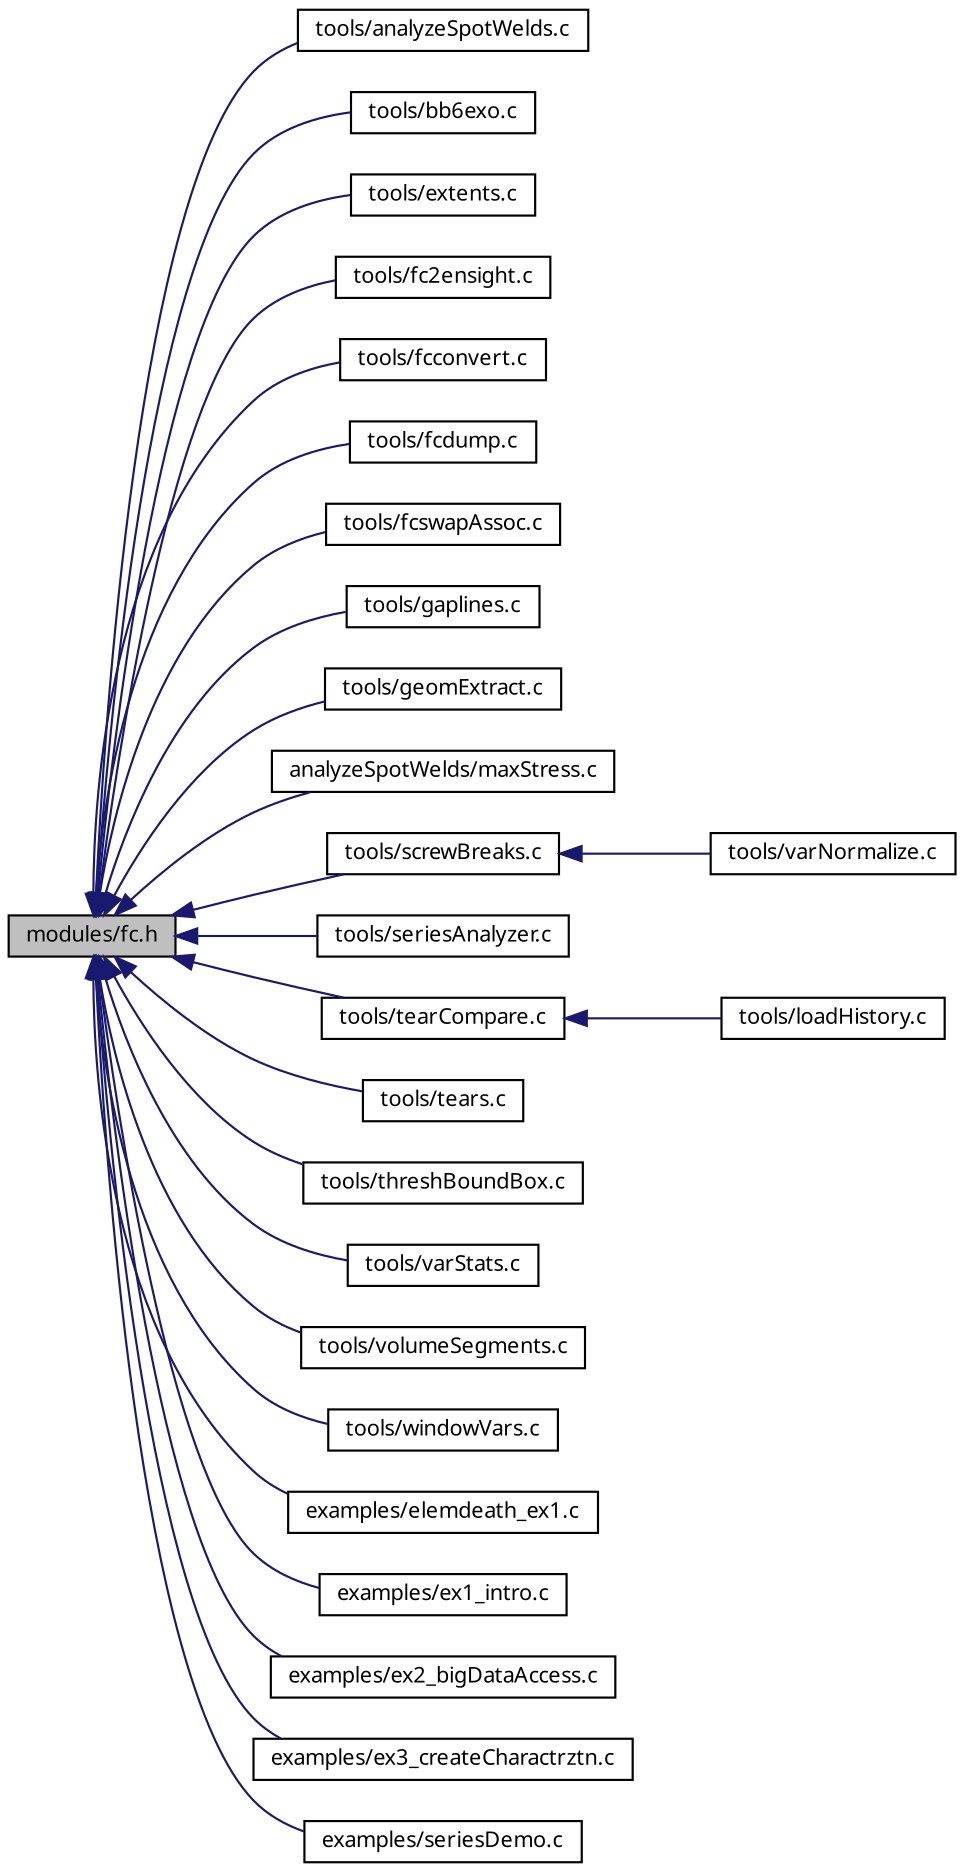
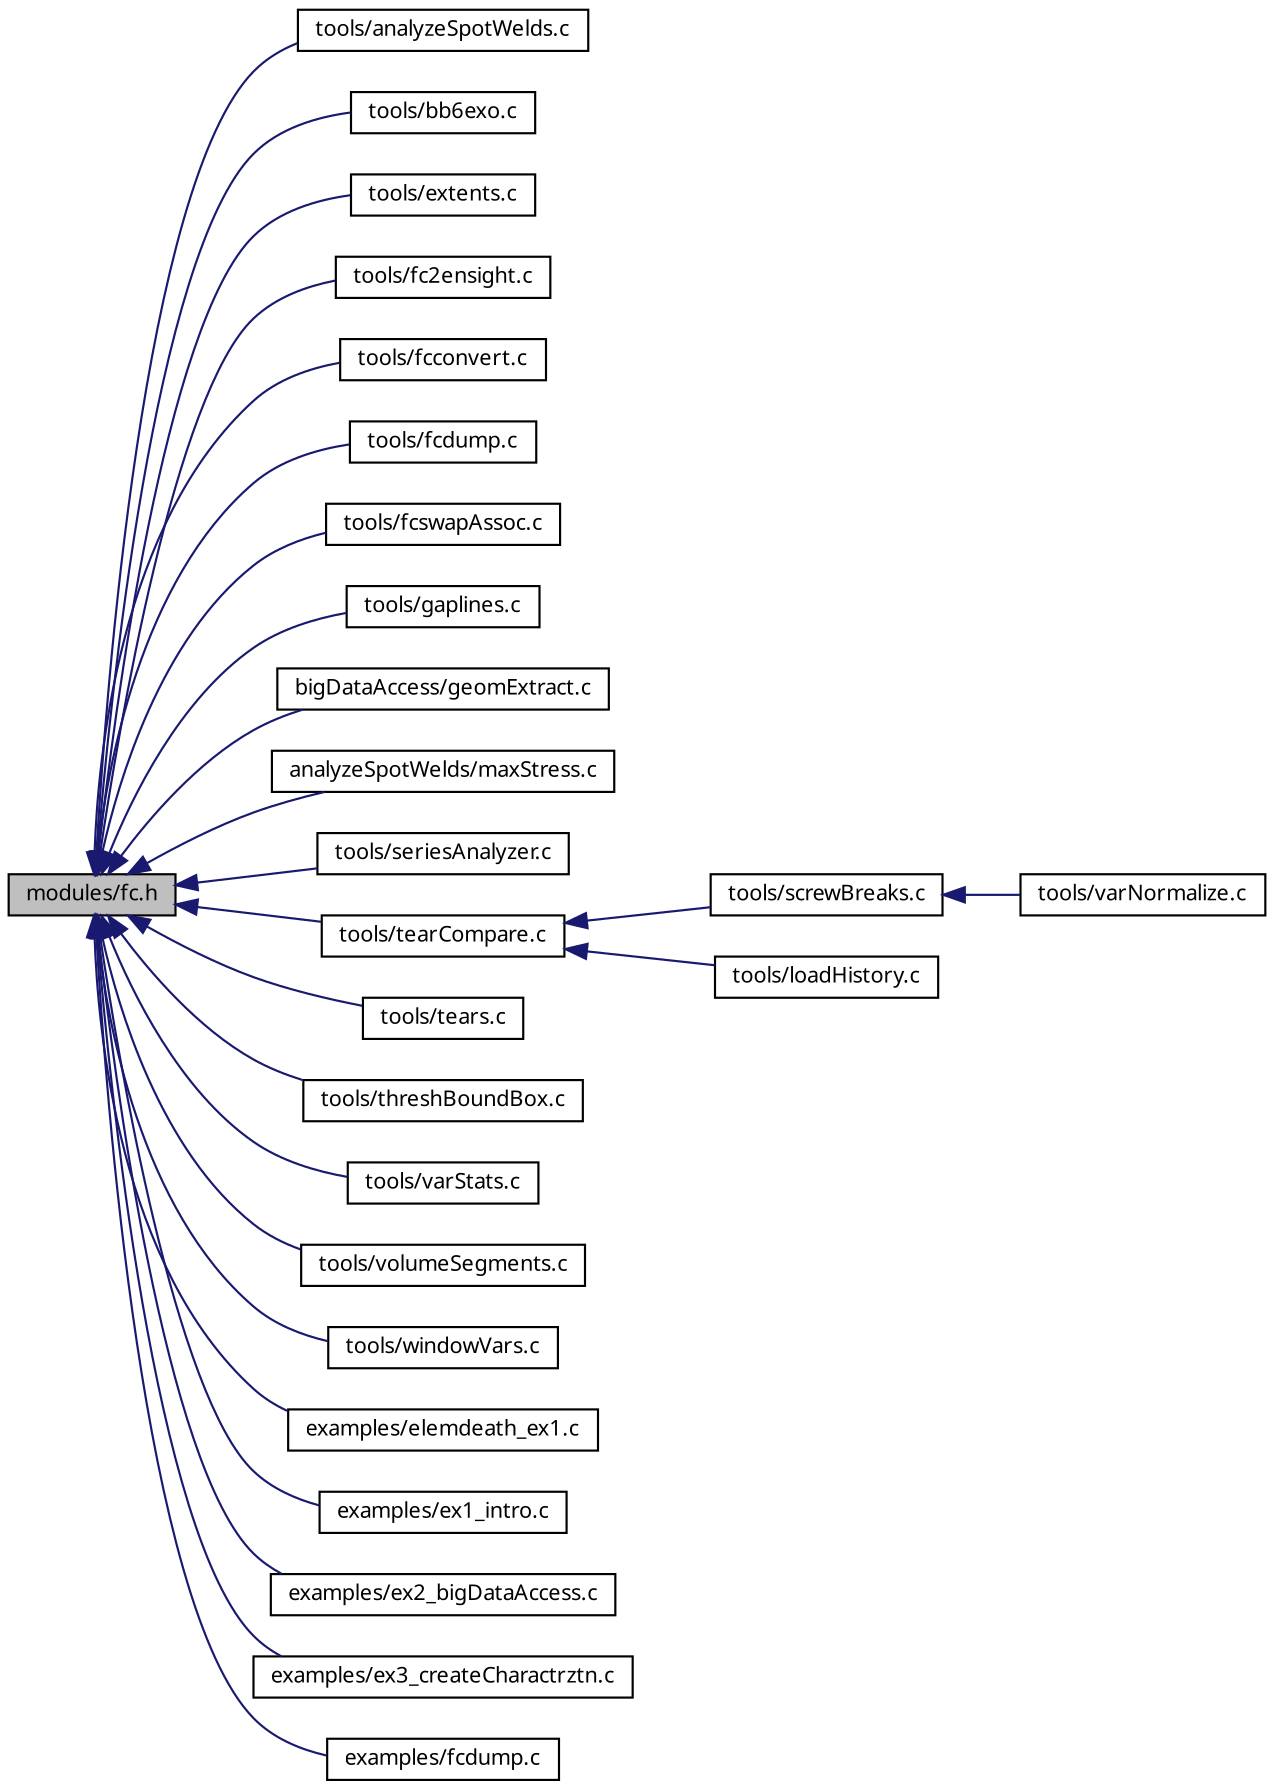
node "tools/geomExtract.c": label "tools/geomExtract.c" -> "bigDataAccess/geomExtract.c"
edge "tools/screwBreaks.c" -> "modules/fc.h": now "tools/screwBreaks.c" -> "tools/tearCompare.c"
node "examples/seriesDemo.c": label "examples/seriesDemo.c" -> "examples/fcdump.c"
